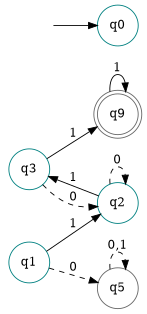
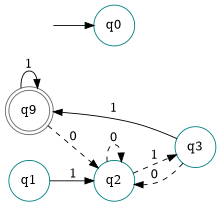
edge "q9" -> "q2": added, label "0"
edge "q2" -> "q3": style solid -> dashed
node "q5": removed
